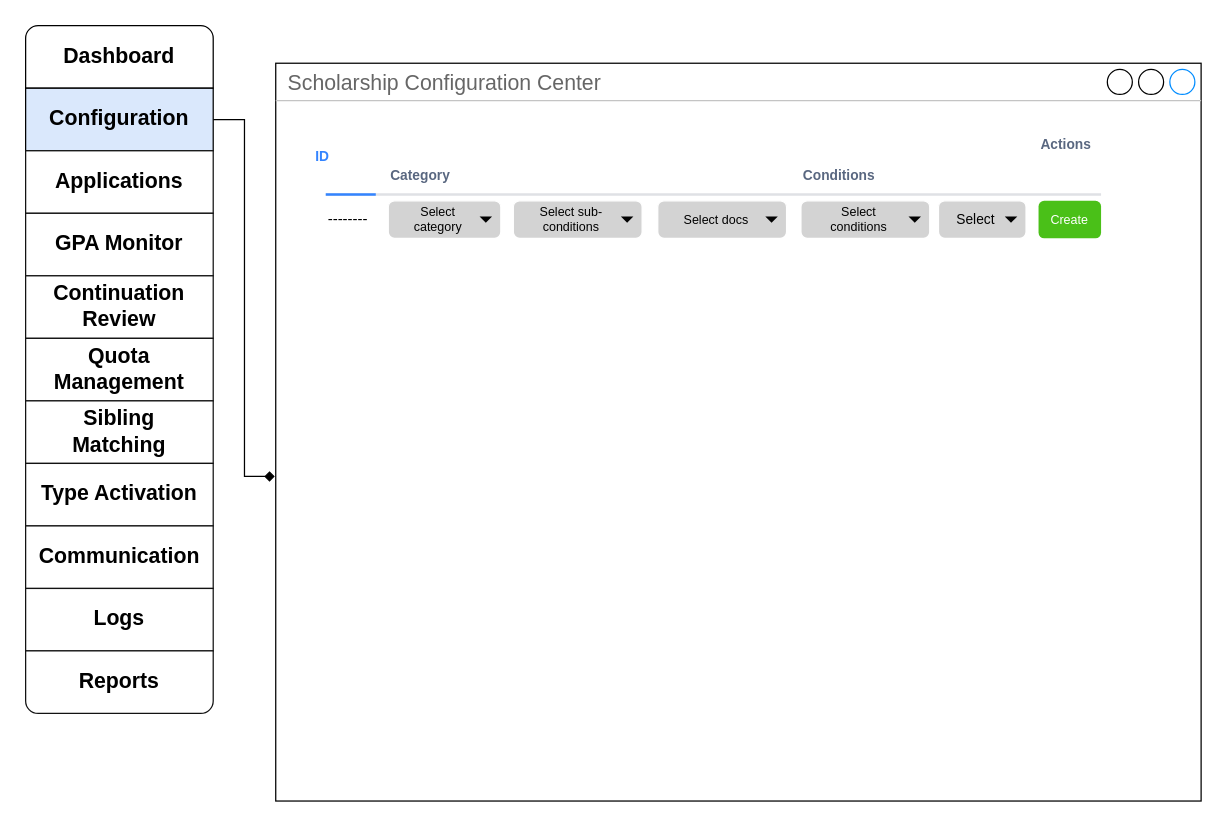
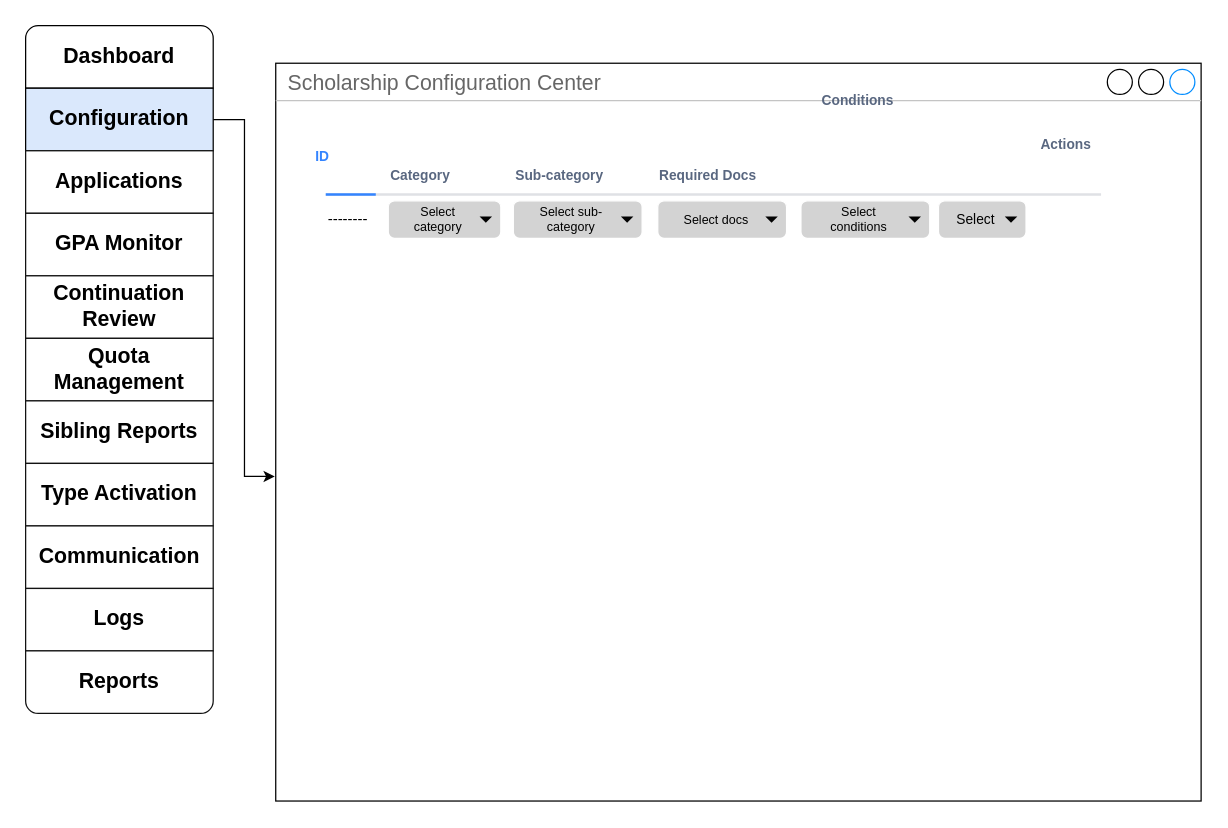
node "Sub-category": added
node "Required Docs": added
node "Conditions": moved (844, 176) -> (863, 101)
node "Select sub-conditions": label "Select sub-conditions" -> "Select sub-category"
node "Create": removed
node "Sibling Matching": label "Sibling Matching" -> "Sibling Reports"
edge "Configuration" -> "Scholarship Configuration Center": arrowhead diamond -> classic
